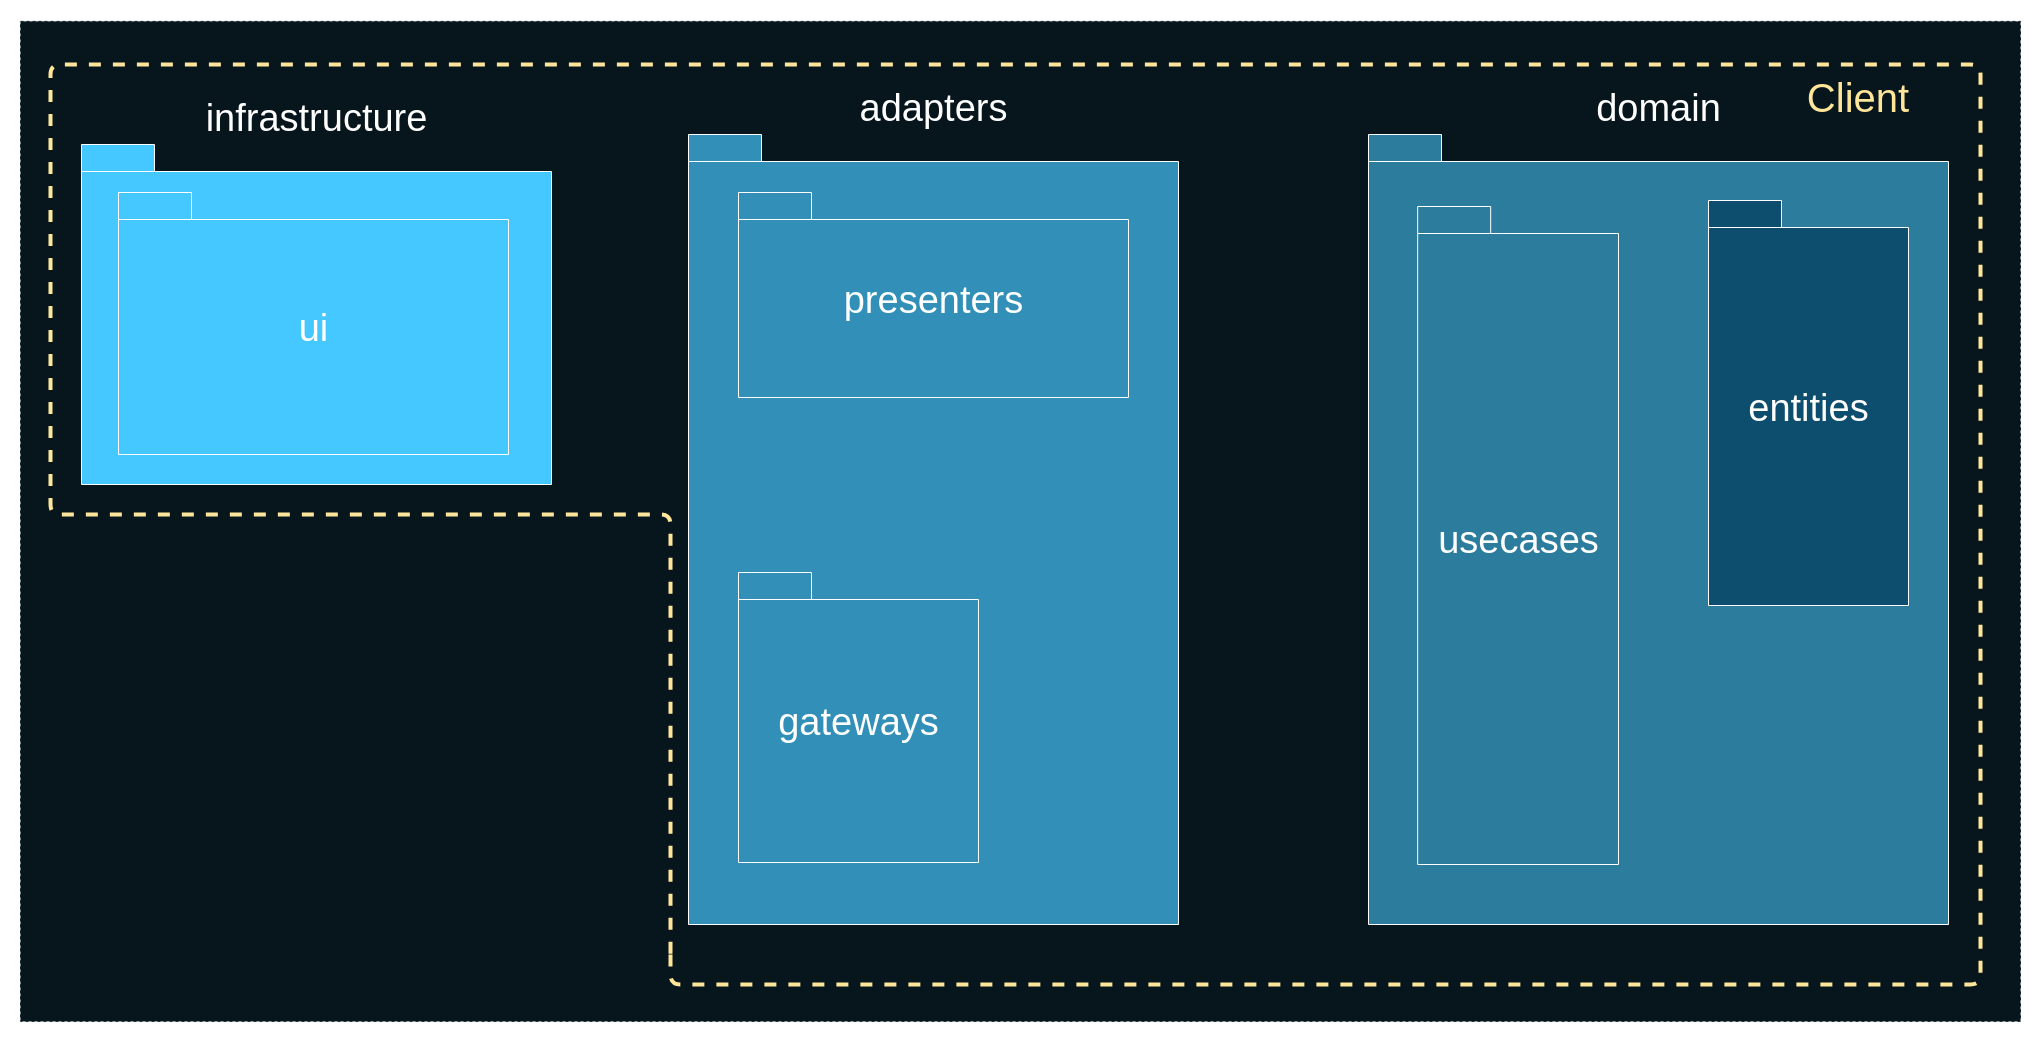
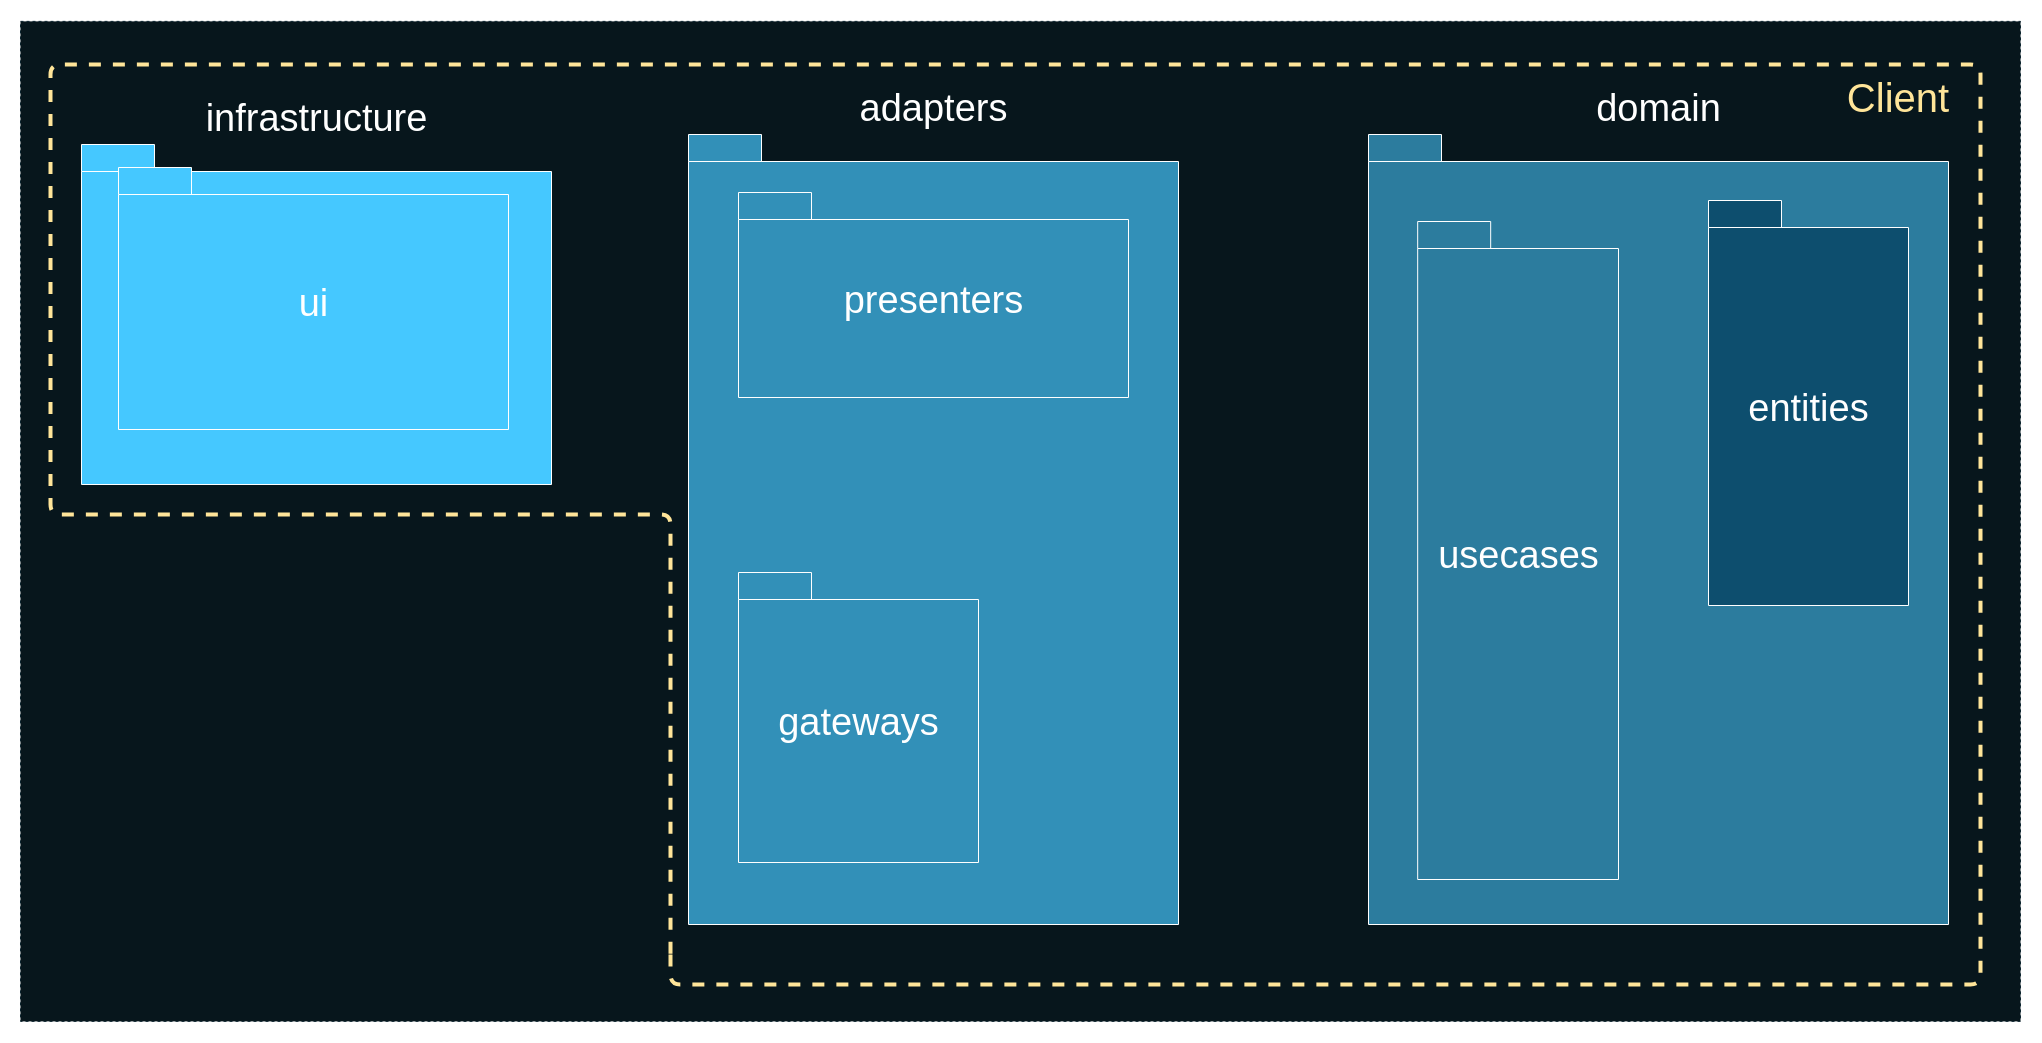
node "Client": moved (1859, 98) -> (1899, 98)
node "ui": moved (314, 324) -> (314, 299)
node "usecases": moved (1518, 536) -> (1518, 551)
